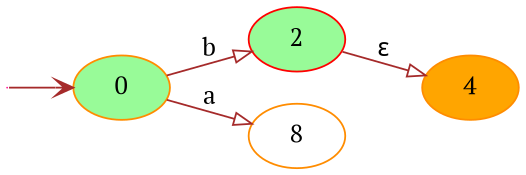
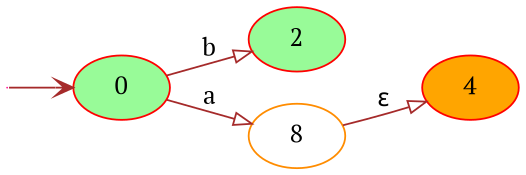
edge "2" -> "4": now "8" -> "4"
node "0": color darkorange -> red
node "4": color darkorange -> red
